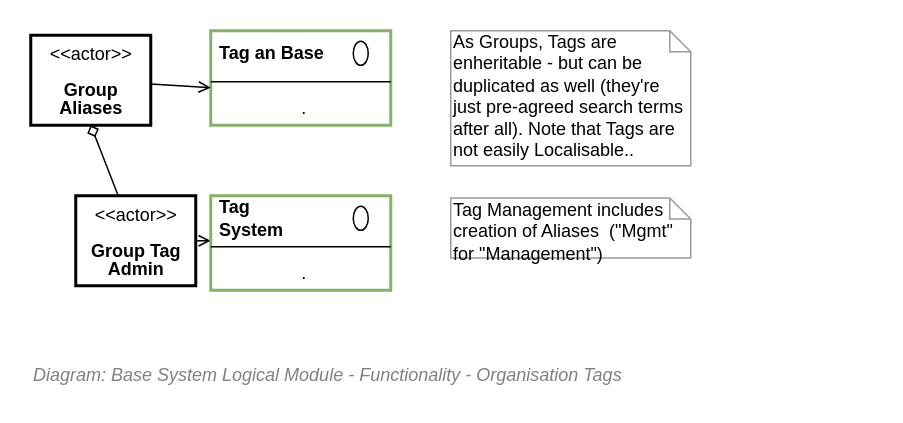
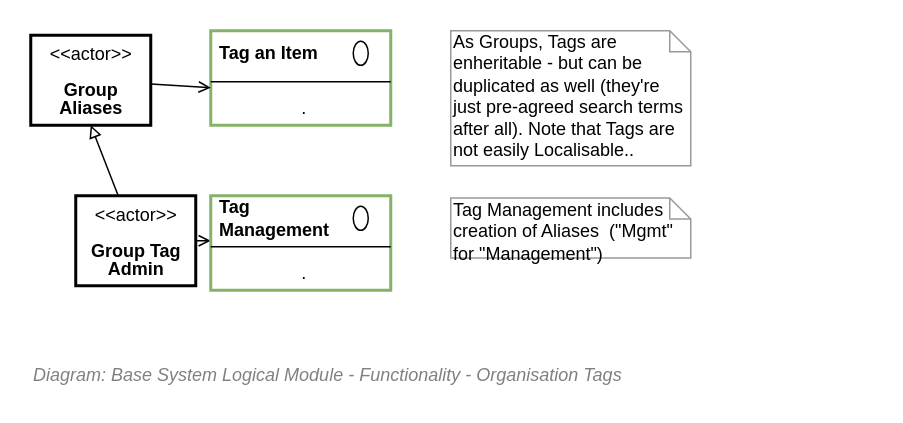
node "Tag an Base": label "Tag an Base" -> "Tag an Item"
edge "<<actor>> Group Tag Admin" -> "<<actor>> Group Aliases": arrowhead diamond -> block
node "Tag System": label "Tag System" -> "Tag Management"
